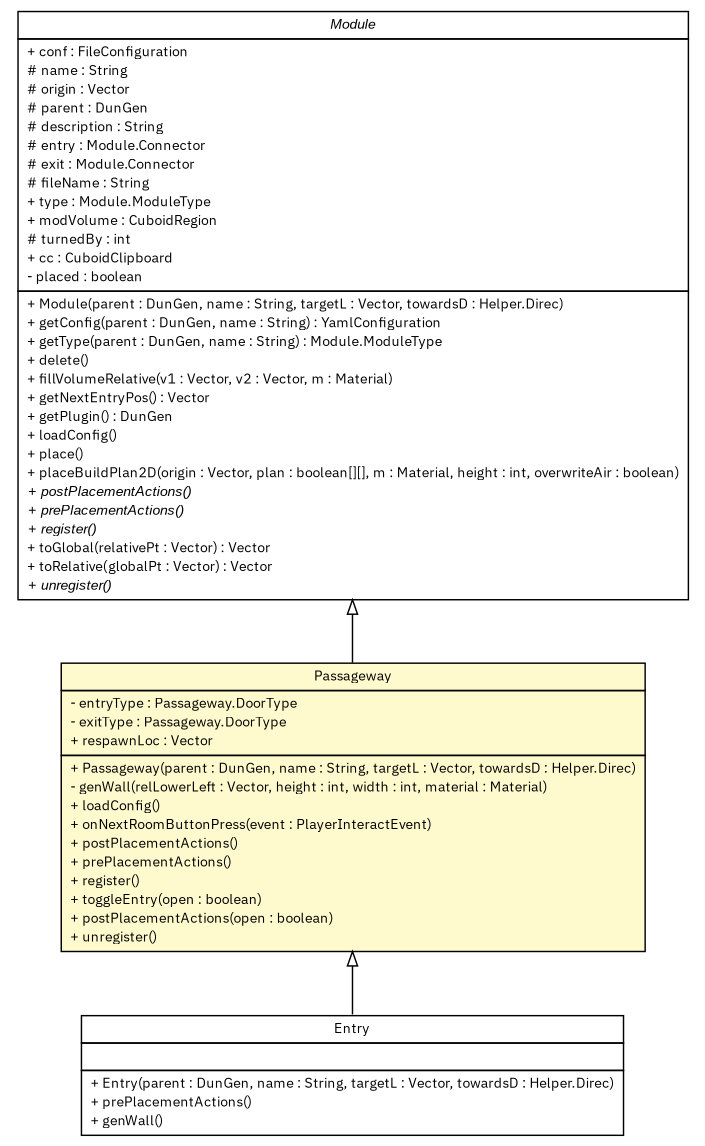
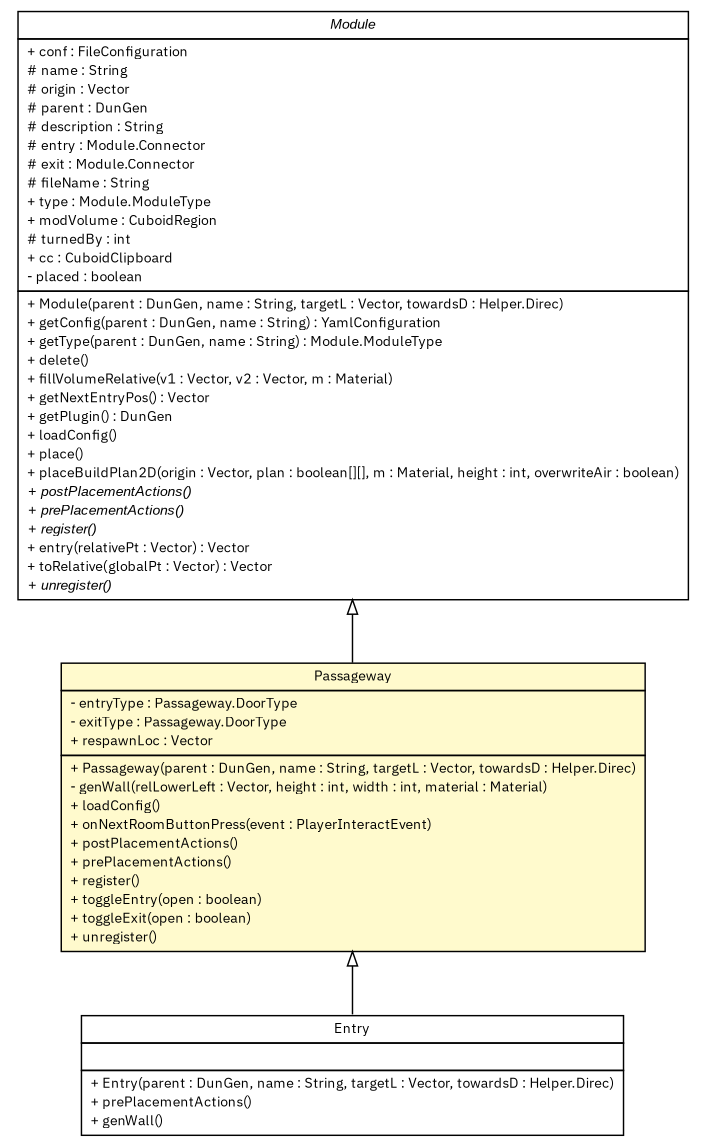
node "Module": text "+ toGlobal(relativePt : Vector) : Vector" -> "+ entry(relativePt : Vector) : Vector"
node "Passageway": text "+ postPlacementActions(open : boolean)" -> "+ toggleExit(open : boolean)"
